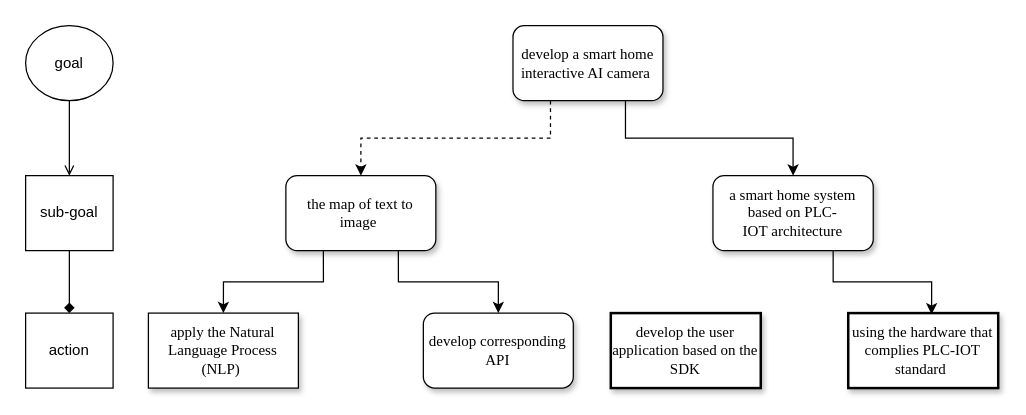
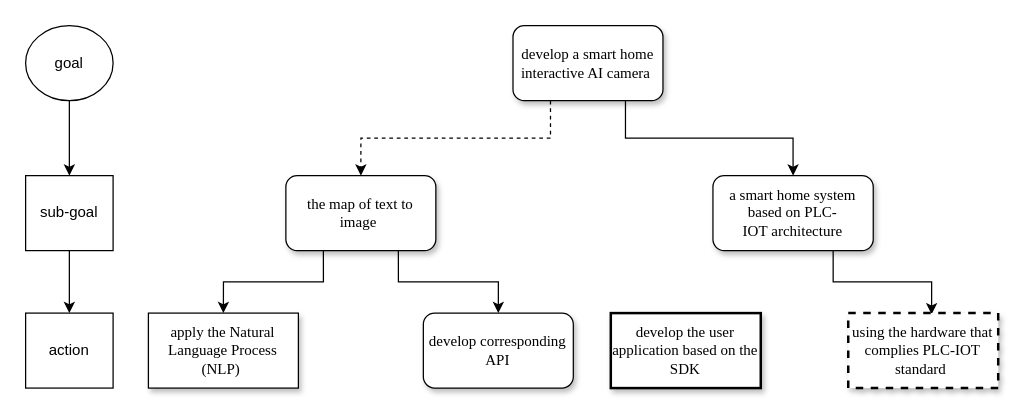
edge "goal" -> "sub-goal": arrowhead open -> classic
edge "sub-goal" -> "action": arrowhead diamond -> classic
node "using the hardware that complies PLC-IOT standard": style solid -> dashed
